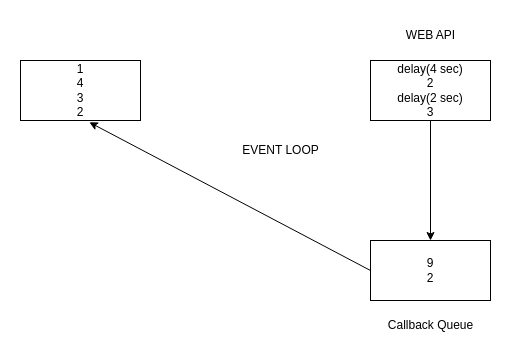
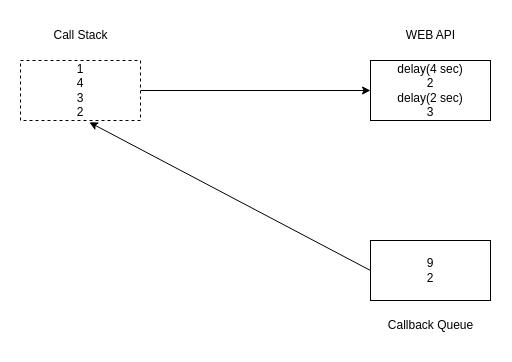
node "Call Stack": added
node "1 4 3 2": style solid -> dashed
edge "1 4 3 2" -> "delay(4 sec) 2 delay(2 sec) 3": added
node "EVENT LOOP": removed
edge "delay(4 sec) 2 delay(2 sec) 3" -> "9 2": removed
